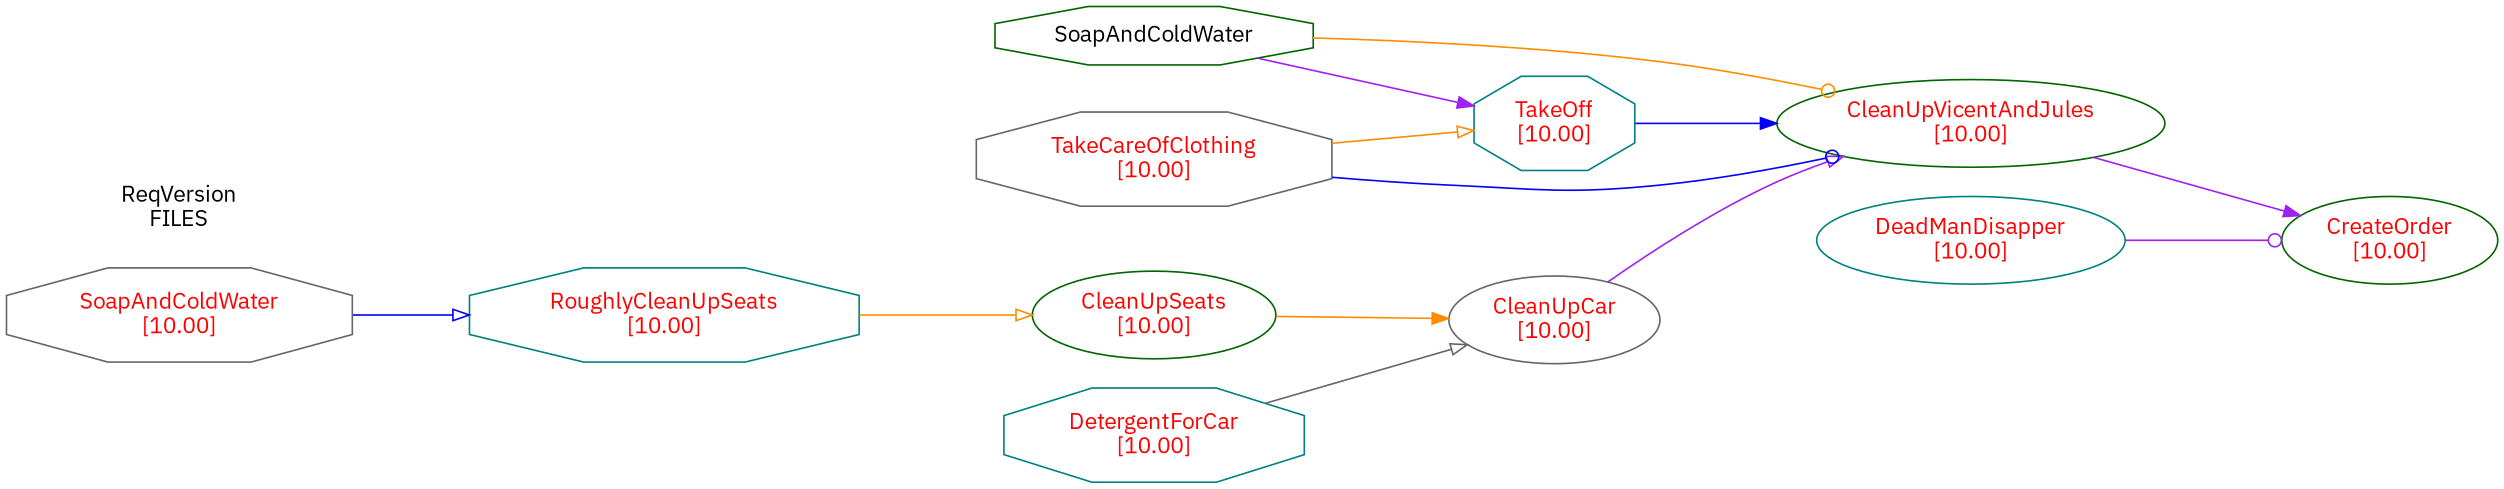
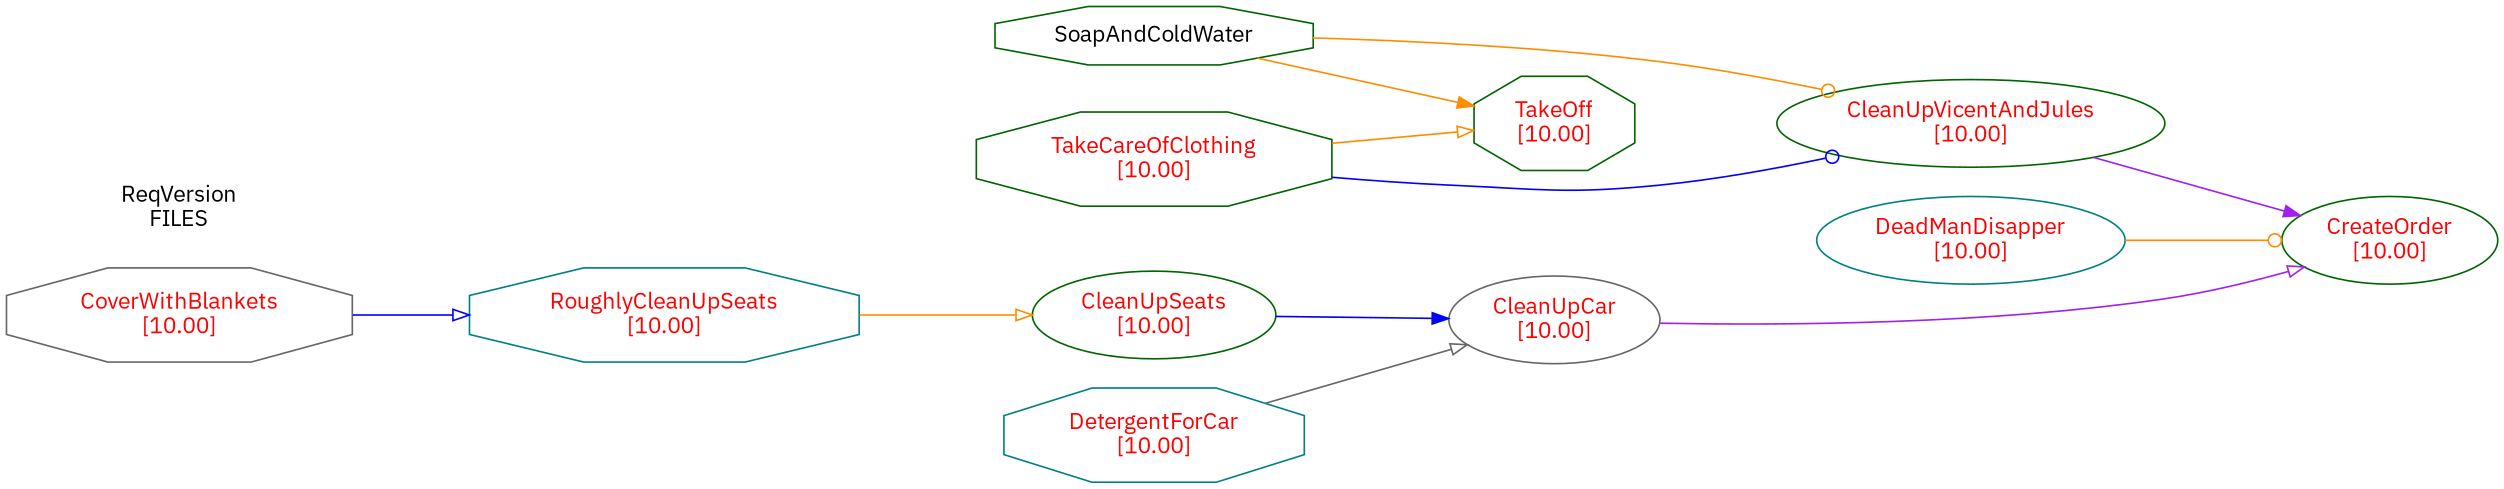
edge "SoapAndColdWater" -> "TakeOff [10.00]": color purple -> darkorange
node "TakeOff [10.00]": color teal -> darkgreen
edge "TakeOff [10.00]" -> "CleanUpVicentAndJules [10.00]": removed
node "TakeCareOfClothing [10.00]": color gray40 -> darkgreen
edge "CleanUpCar [10.00]" -> "CleanUpVicentAndJules [10.00]": now "CleanUpCar [10.00]" -> "CreateOrder [10.00]"
edge "DeadManDisapper [10.00]" -> "CreateOrder [10.00]": color purple -> darkorange
node "SoapAndColdWater [10.00]": label "SoapAndColdWater [10.00]" -> "CoverWithBlankets [10.00]"
edge "CleanUpSeats [10.00]" -> "CleanUpCar [10.00]": color darkorange -> blue
